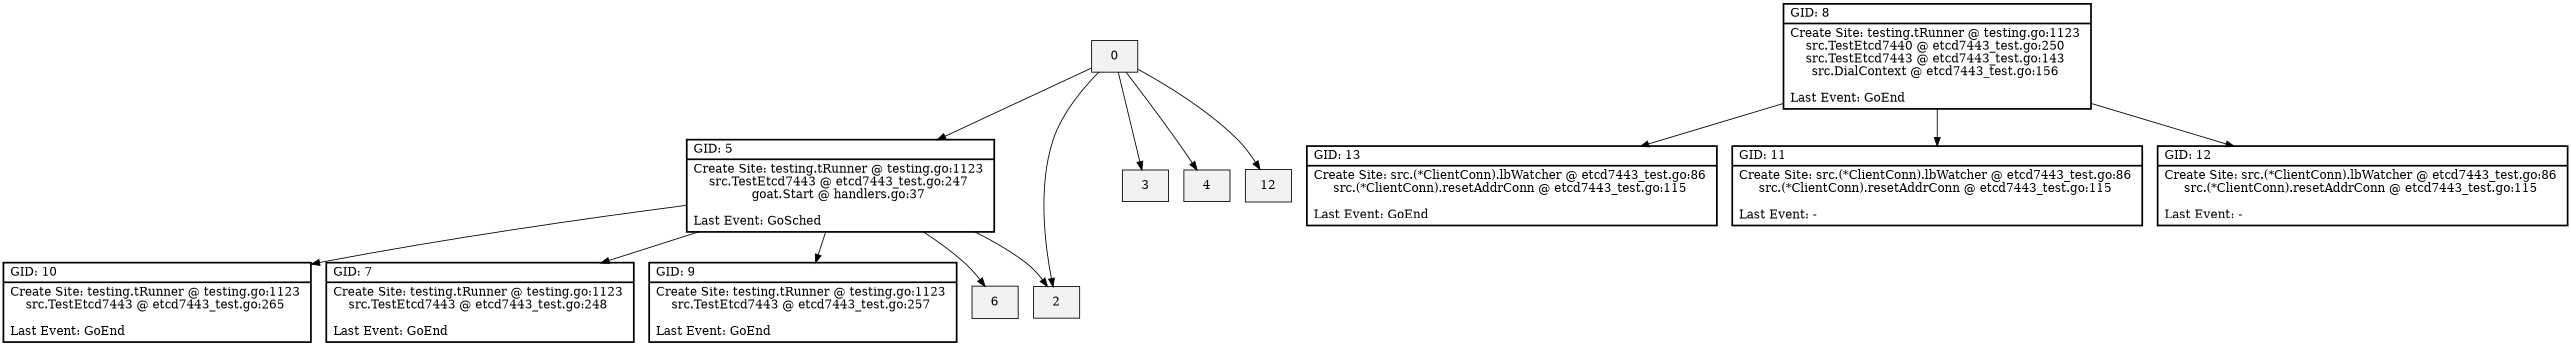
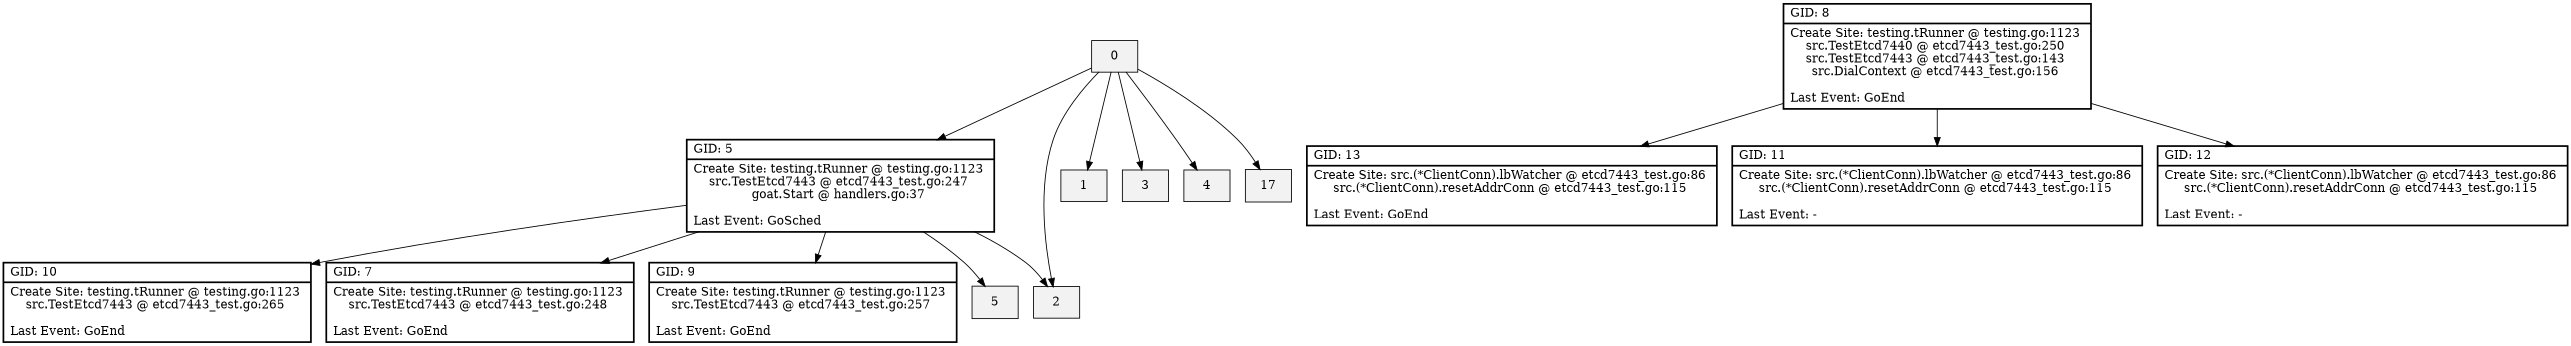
node "1": added
node "12": label "12" -> "17"
node "6": label "6" -> "5"
